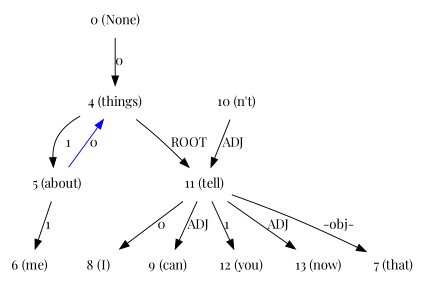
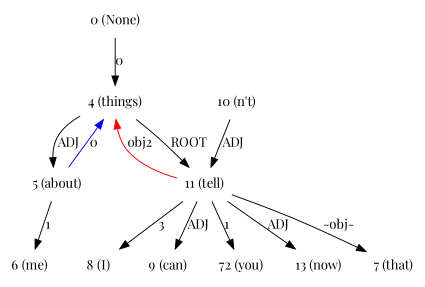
edge "4 (things)" -> "5 (about)": label "1" -> "ADJ"
edge "11 (tell)" -> "4 (things)": added, label "obj2"
edge "11 (tell)" -> "8 (I)": label "0" -> "3"
node "12 (you)": label "12 (you)" -> "72 (you)"
